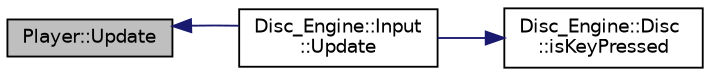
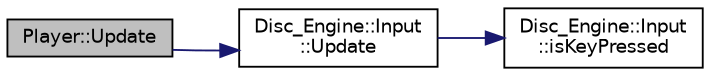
edge "Disc_Engine::Input ::Update" -> "Player::Update": reversed
node "Disc_Engine::Disc ::isKeyPressed": label "Disc_Engine::Disc ::isKeyPressed" -> "Disc_Engine::Input ::isKeyPressed"
